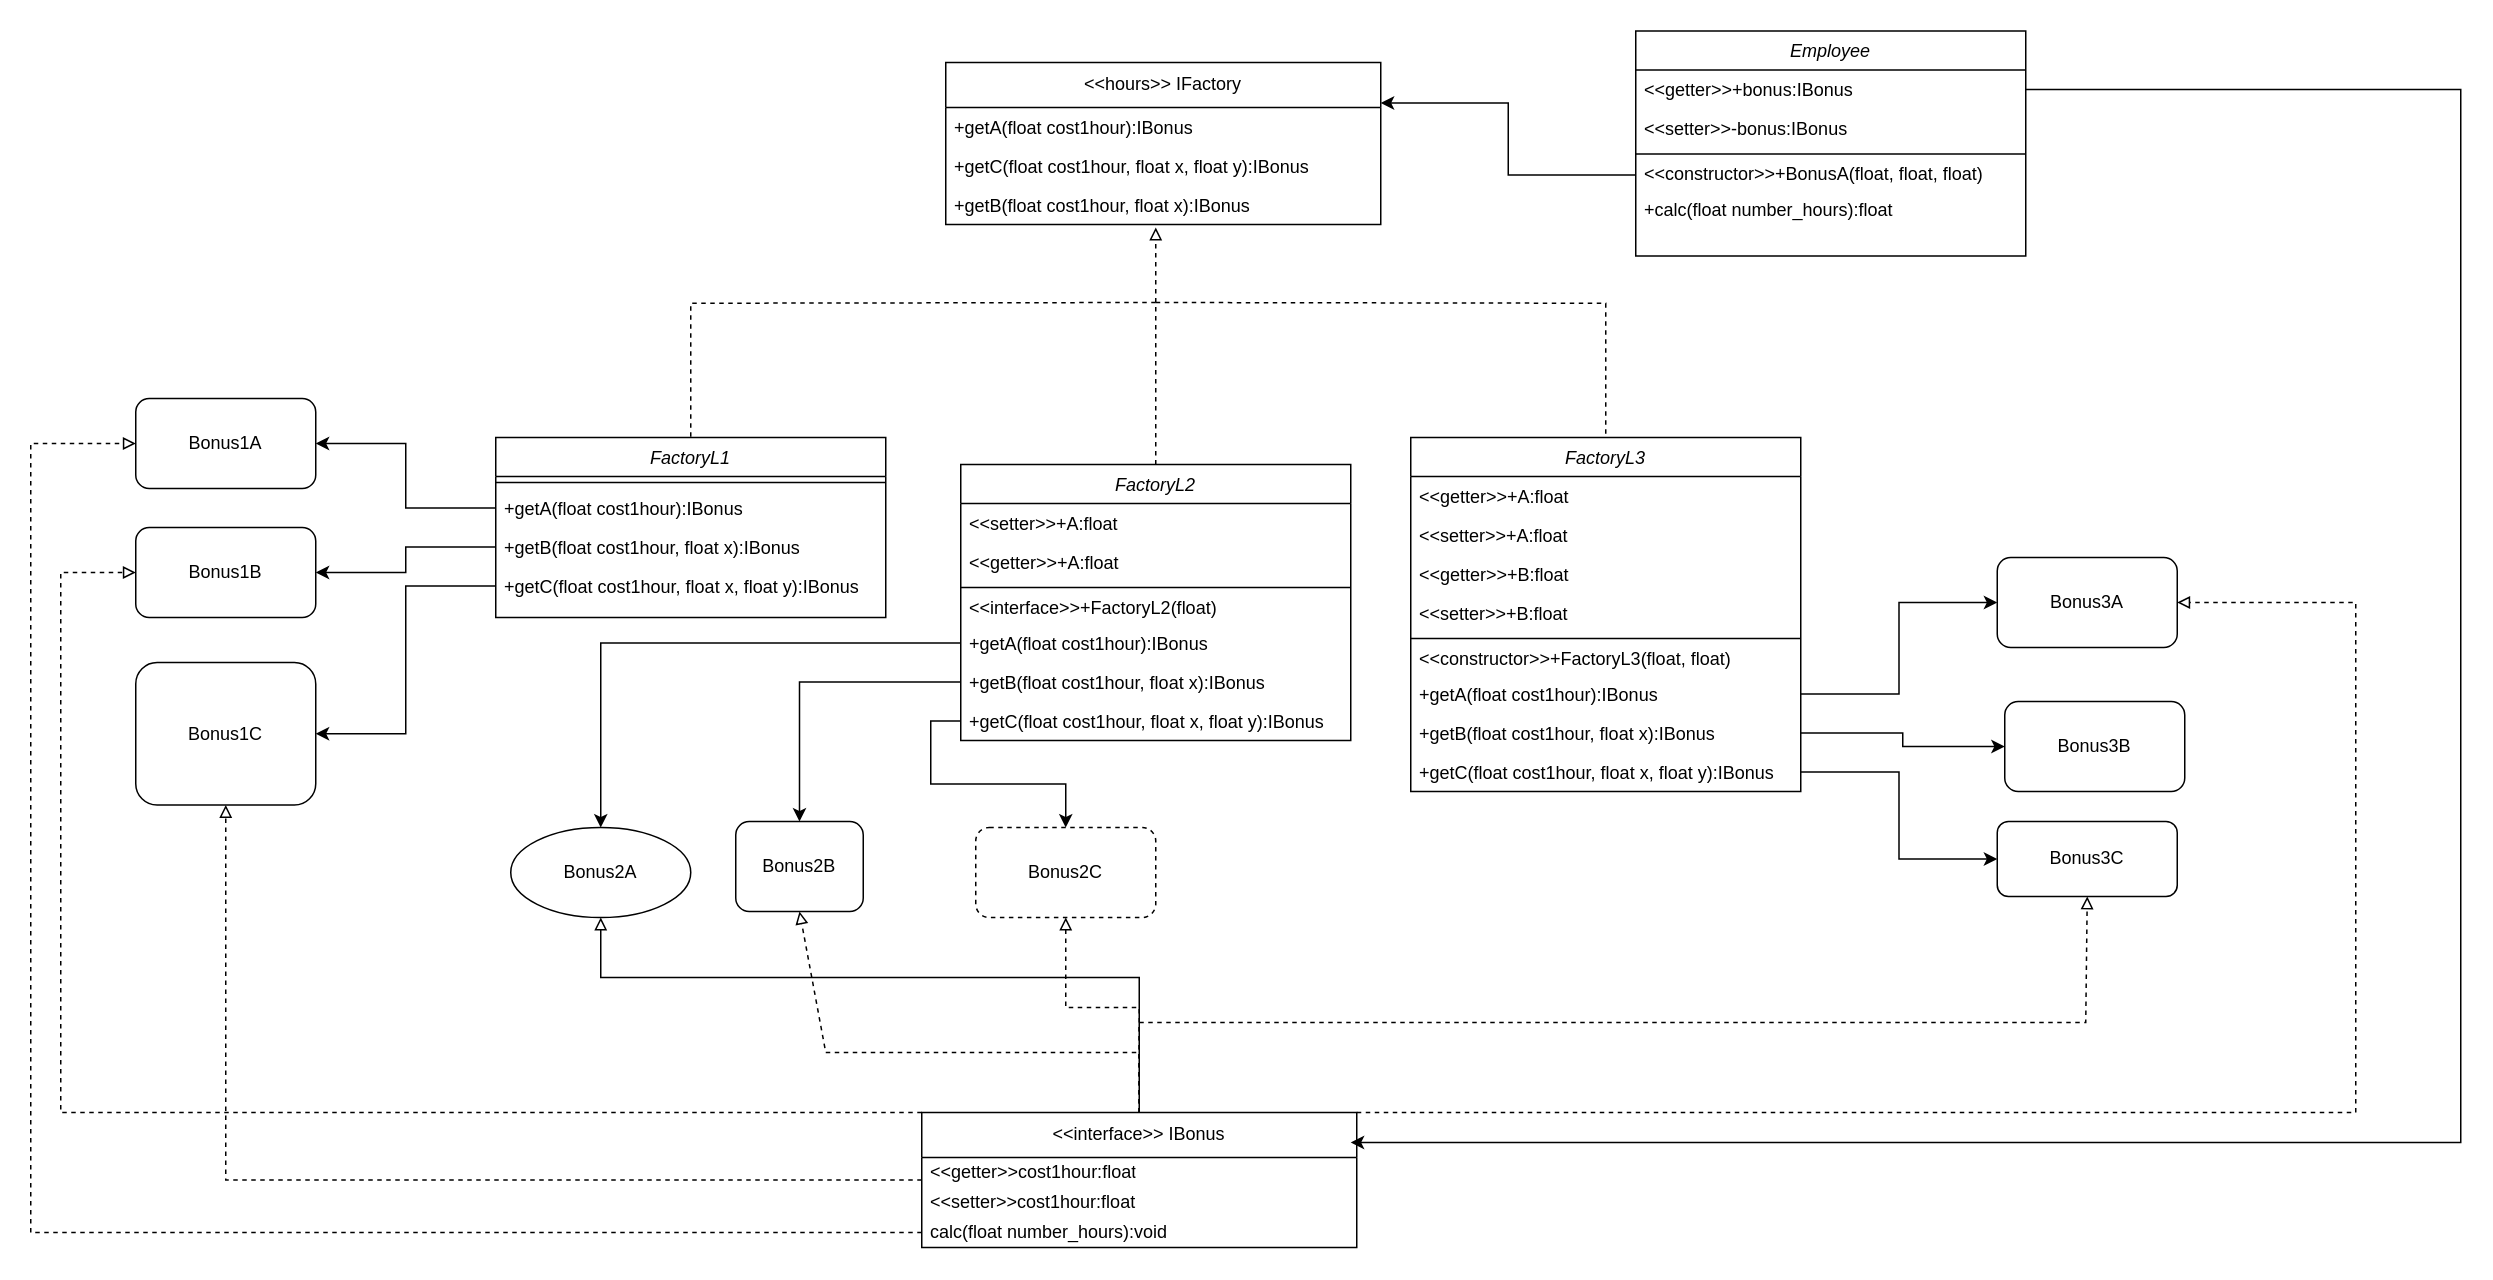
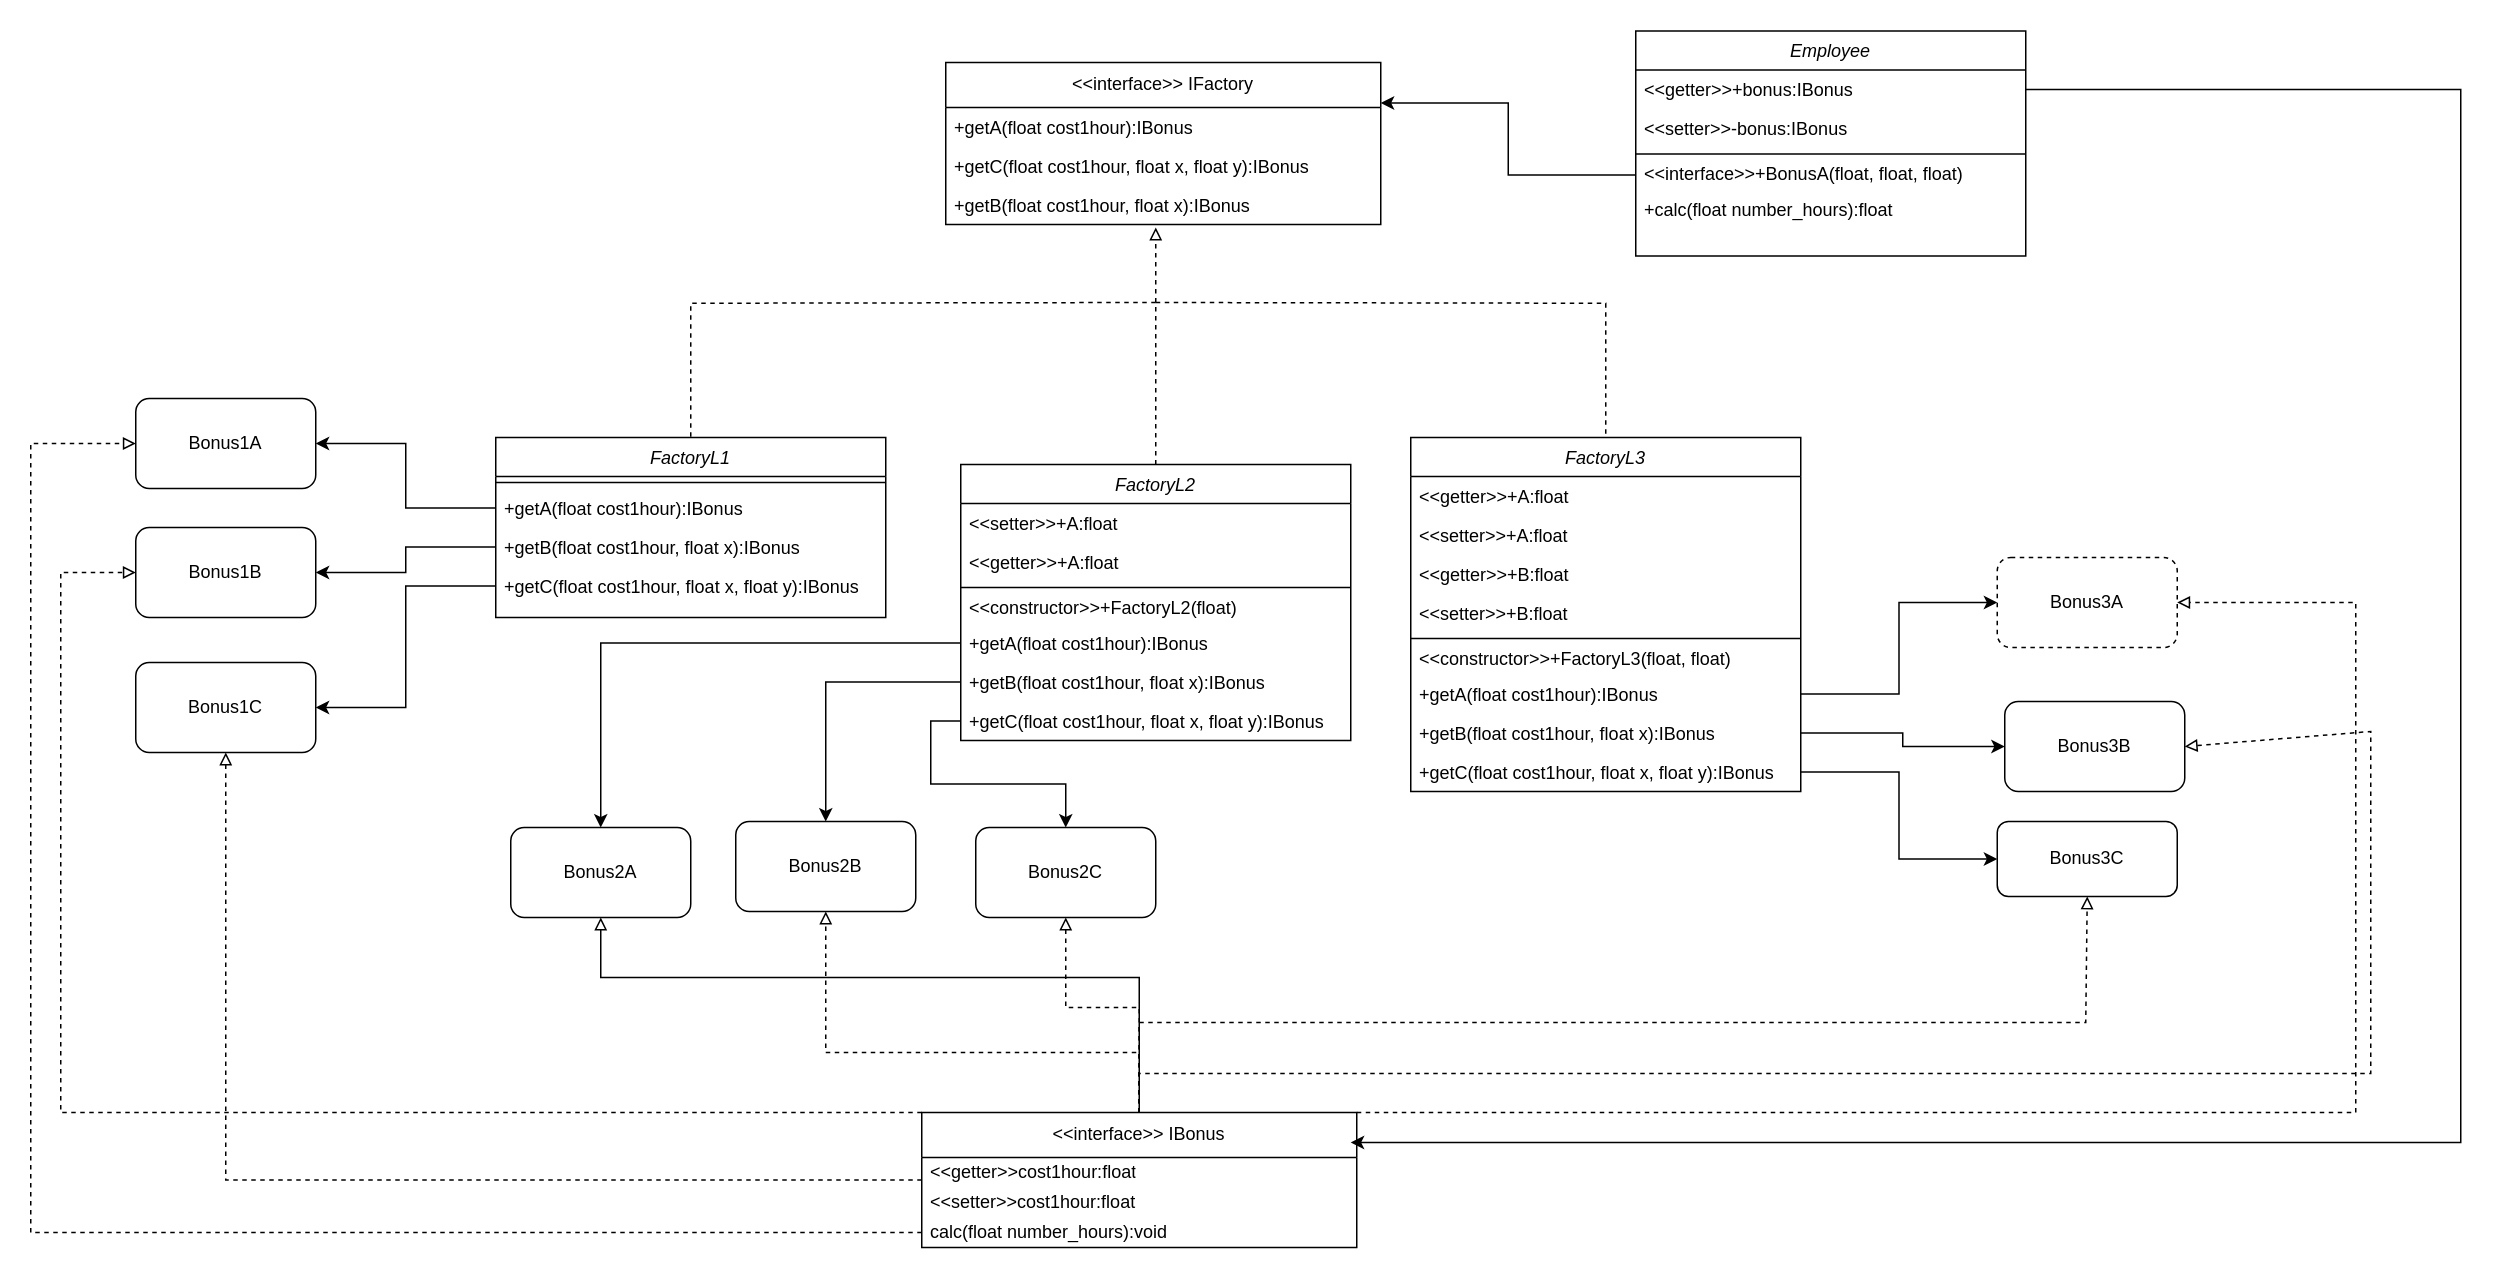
node "<<hours>> IFactory": label "<<hours>> IFactory" -> "<<interface>> IFactory"
node "<<constructor>>+BonusA(float, float, float)": label "<<constructor>>+BonusA(float, float, float)" -> "<<interface>>+BonusA(float, float, float)"
node "Bonus3A": style solid -> dashed
node "<<interface>>+FactoryL2(float)": label "<<interface>>+FactoryL2(float)" -> "<<constructor>>+FactoryL2(float)"
node "Bonus1C": size 180x143 -> 180x90
node "Bonus2B": size 128x90 -> 180x90
node "Bonus2A": shape ellipse -> rounded rectangle
node "Bonus2C": style dashed -> solid
edge "<<interface>> IBonus" -> "Bonus3B": added
